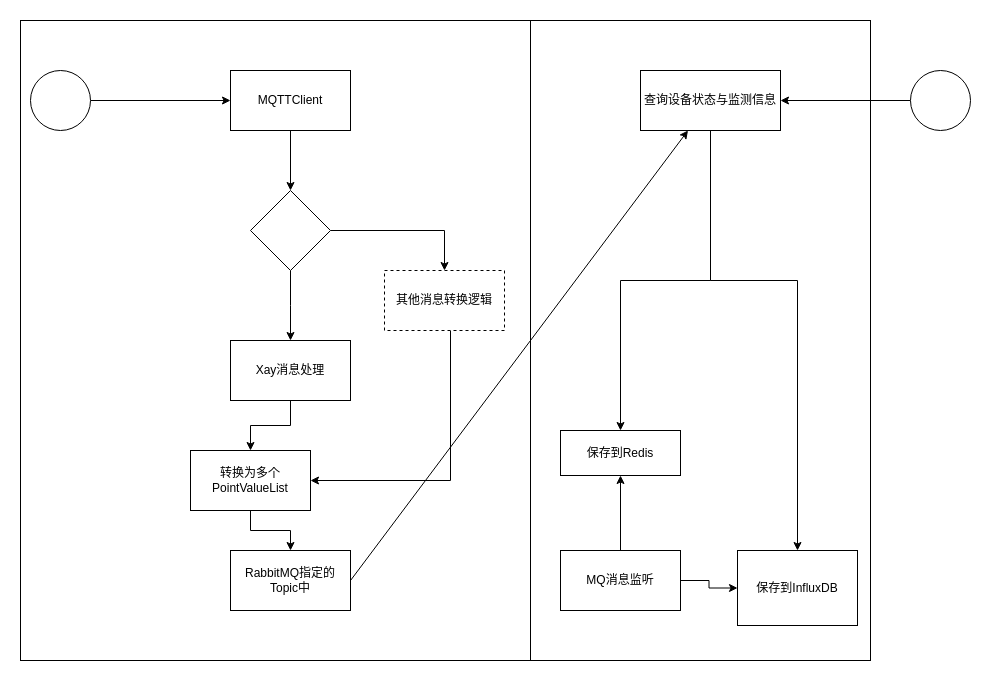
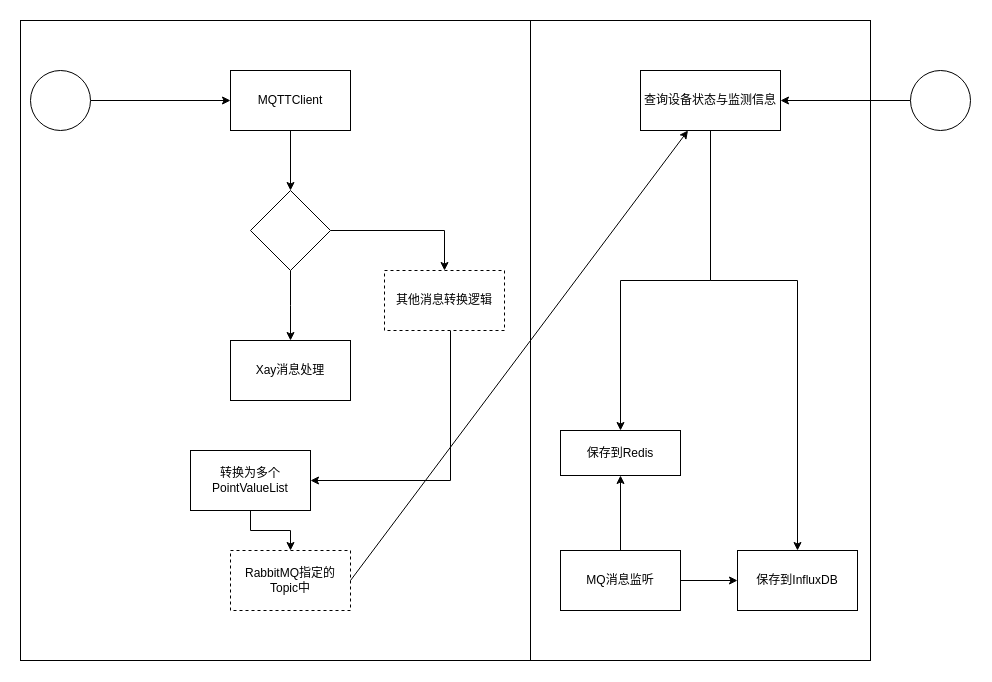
edge "Xay消息处理" -> "转换为多个PointValueList": removed
node "RabbitMQ指定的Topic中": style solid -> dashed
node "保存到InfluxDB": size 120x75 -> 120x60
